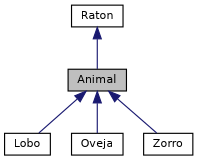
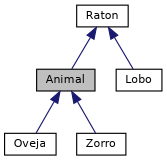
edge "Lobo" -> "Animal": now "Lobo" -> "Raton"
